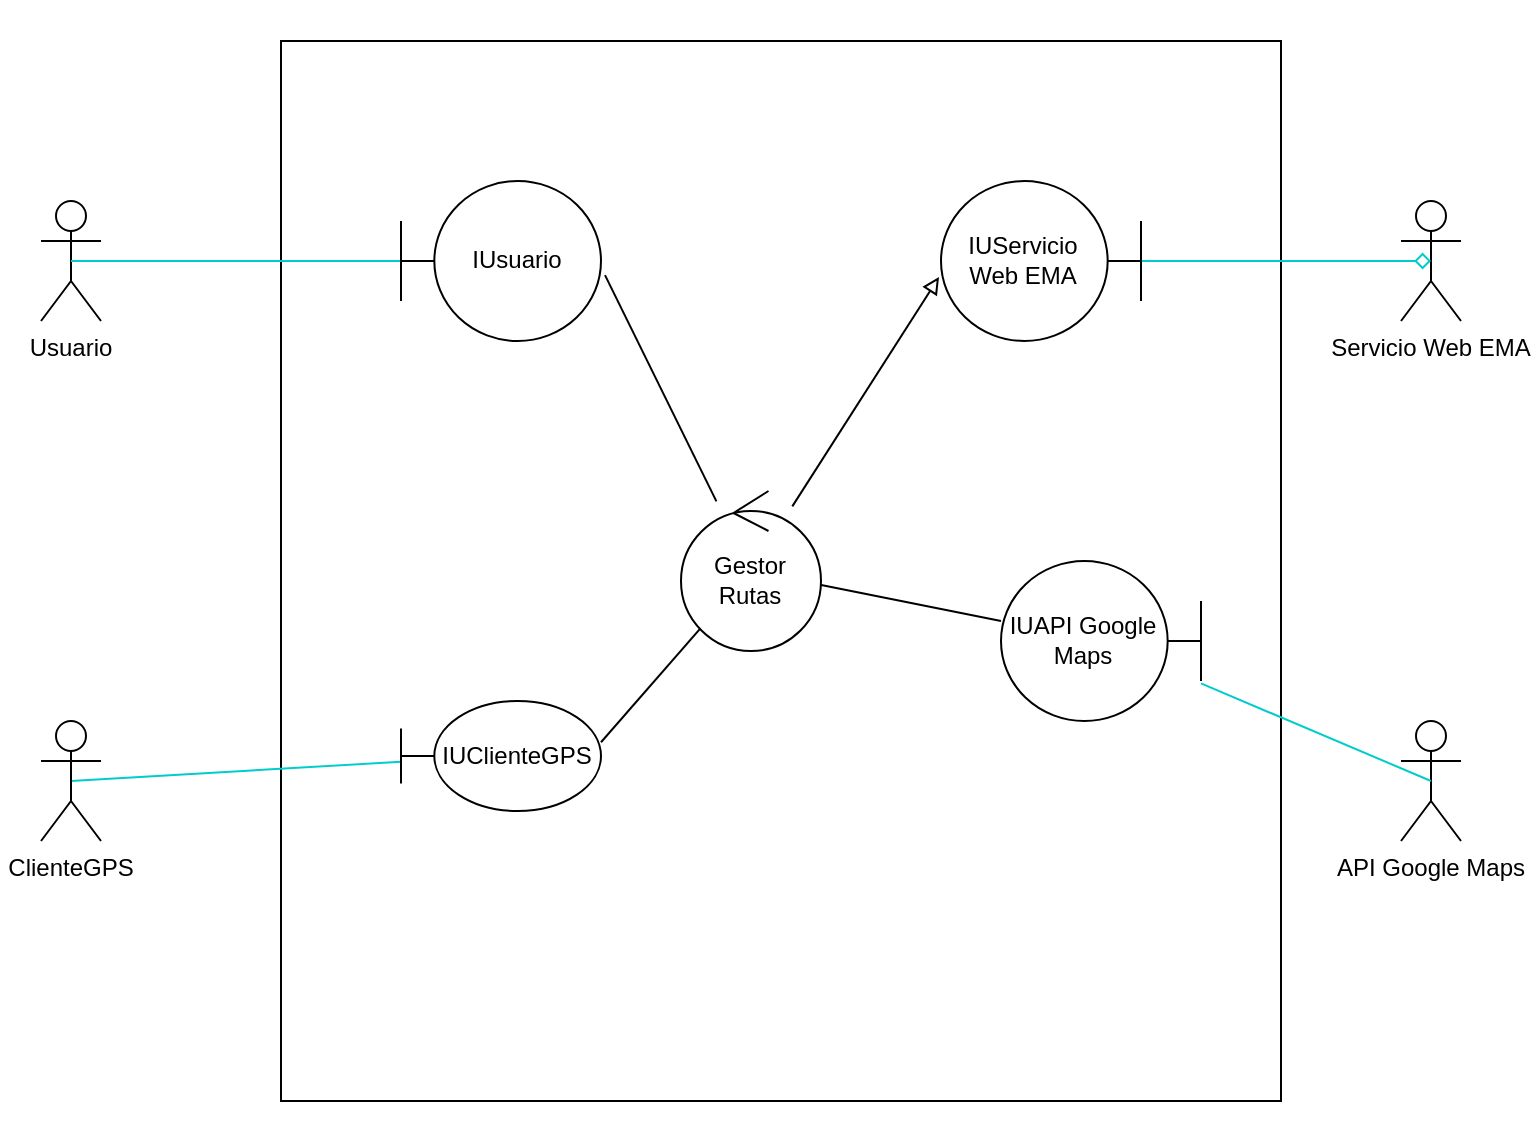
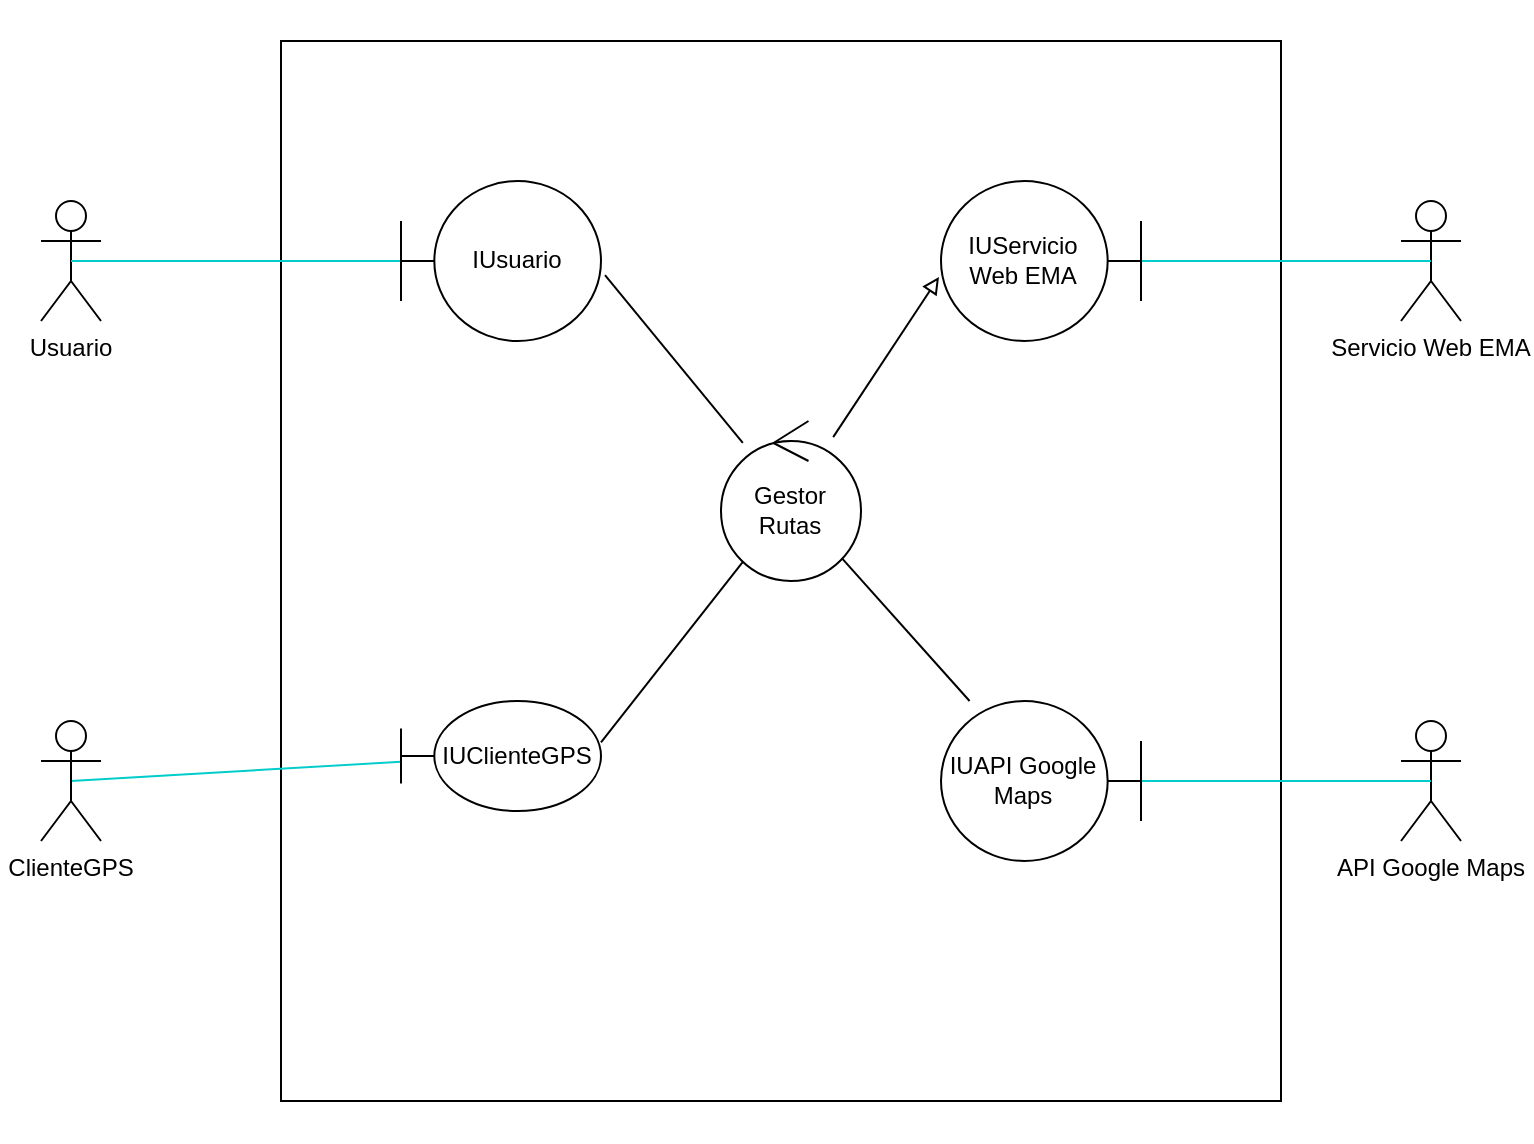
edge "IUServicio Web EMA" -> "Servicio Web EMA": arrowhead diamond -> none
node "Gestor Rutas": moved (751, 571) -> (791, 501)
node "IUAPI Google Maps": moved (1101, 641) -> (1041, 781)
